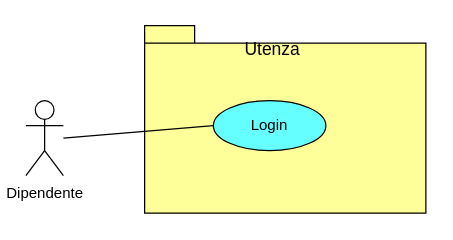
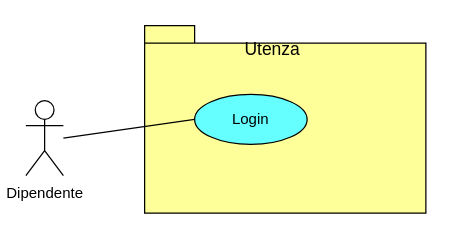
node "Login": moved (269, 126) -> (251, 119)
